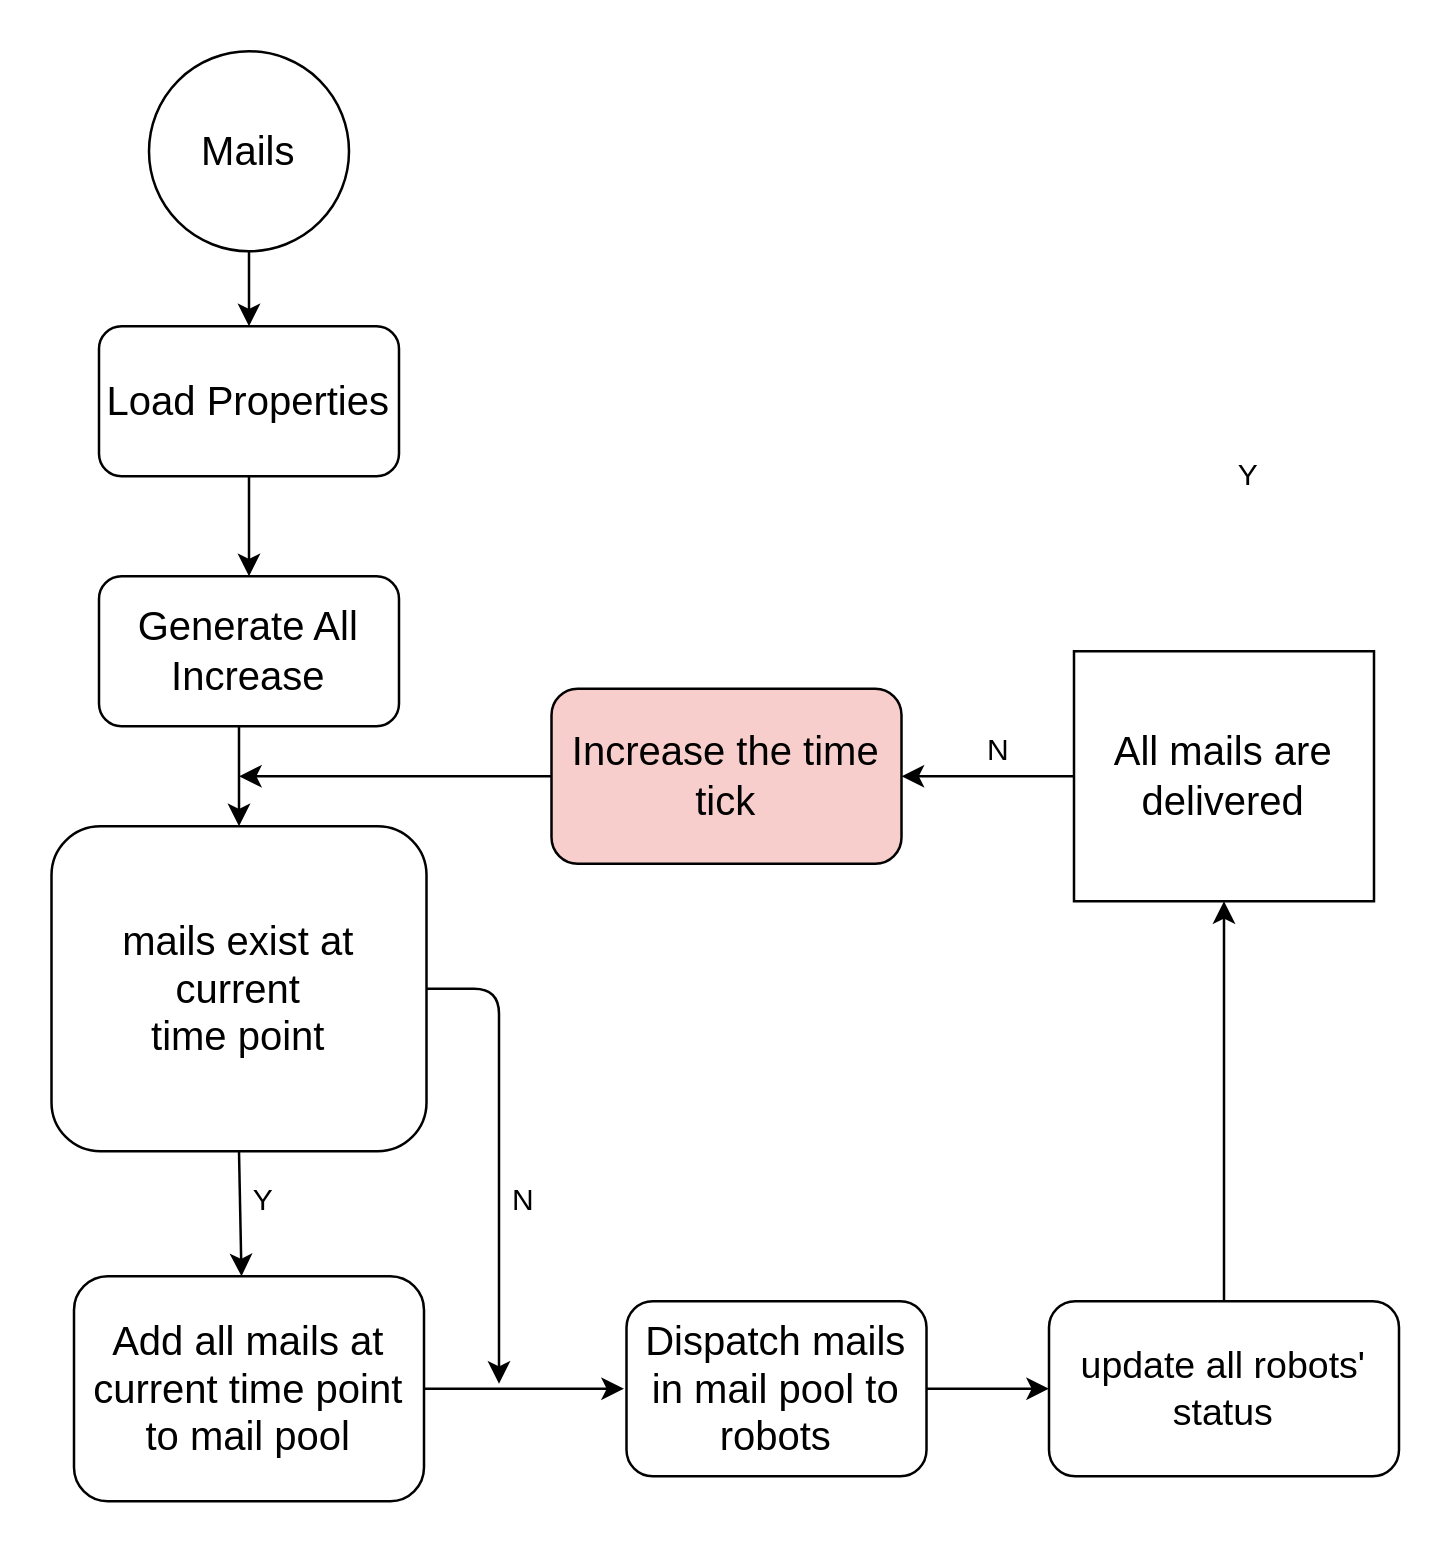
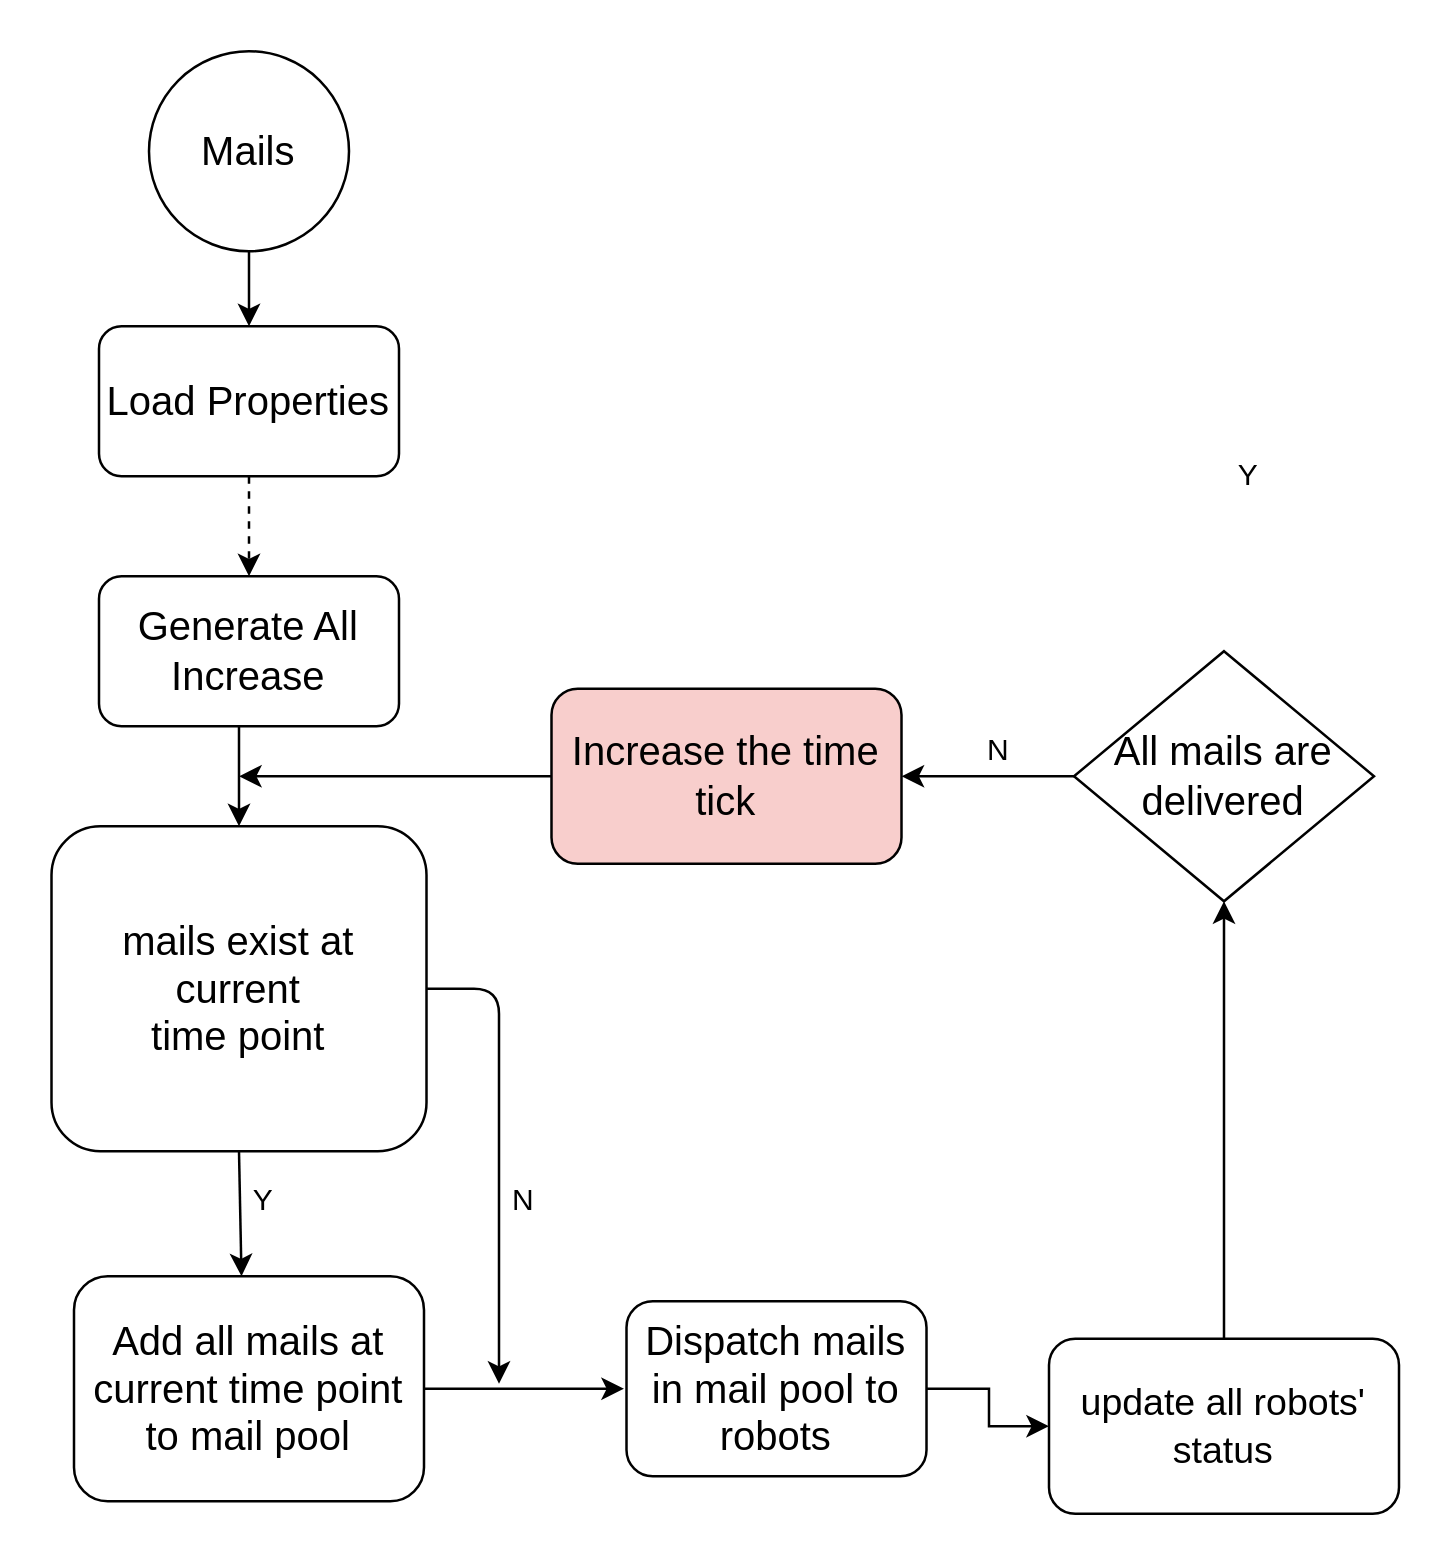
edge "Load Properties" -> "Generate All Increase": style solid -> dashed
node "All mails are delivered": shape rectangle -> diamond
node "update all robots' status": moved (1224, 1389) -> (1224, 1426)
